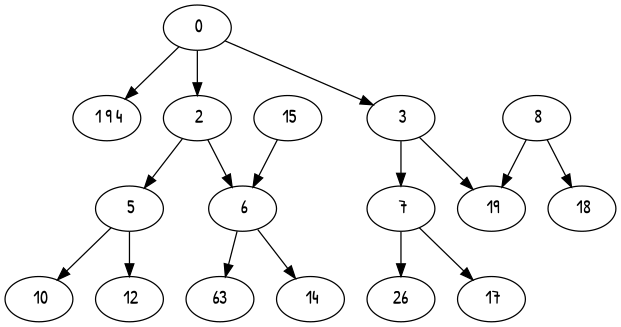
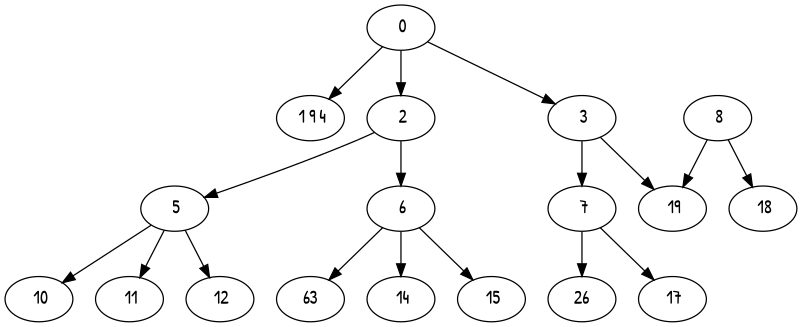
edge "15" -> "6": reversed
node "11": added
